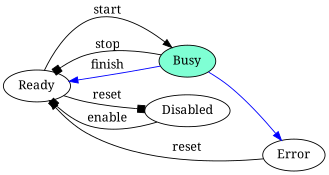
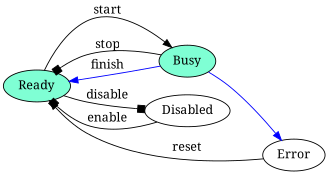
node "Ready": fillcolor white -> aquamarine
edge "Ready" -> "Disabled": label "reset" -> "disable"
